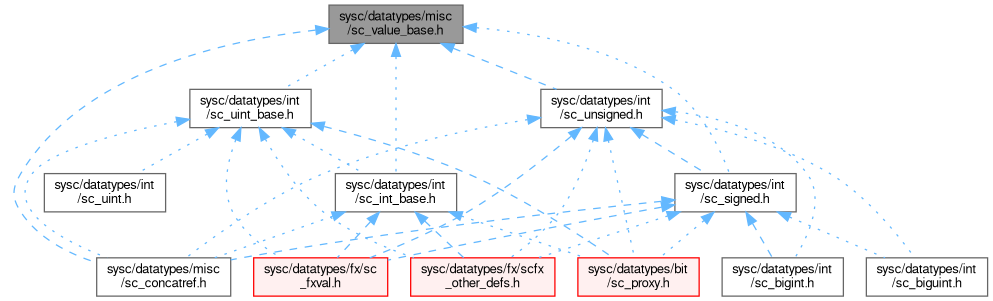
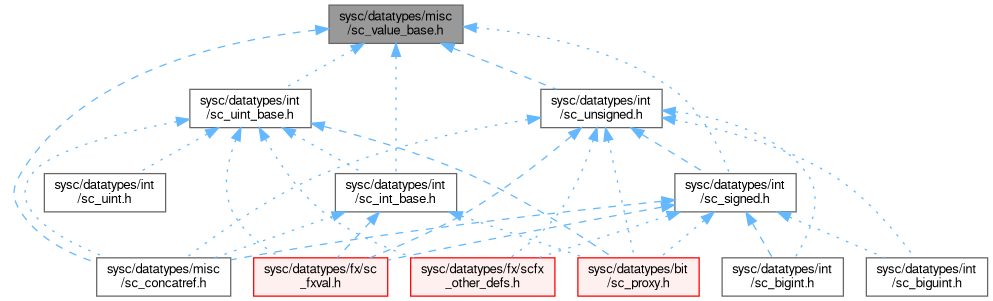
edge "sysc/datatypes/fx/scfx _other_defs.h" -> "sysc/datatypes/int /sc_int_base.h": removed
